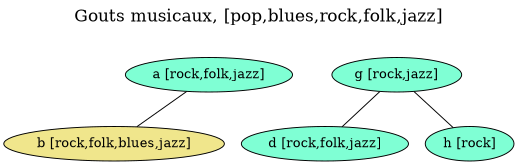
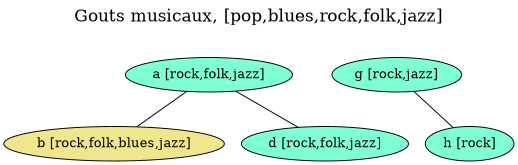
edge "g [rock,jazz]" -- "d [rock,folk,jazz]": now "a [rock,folk,jazz]" -- "d [rock,folk,jazz]"
